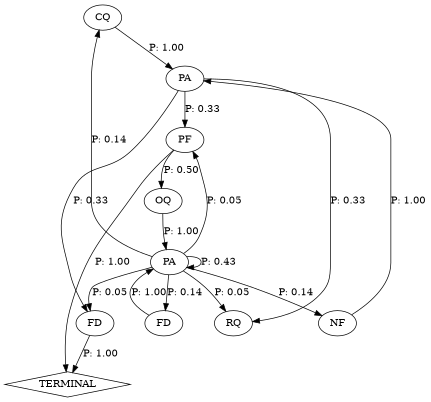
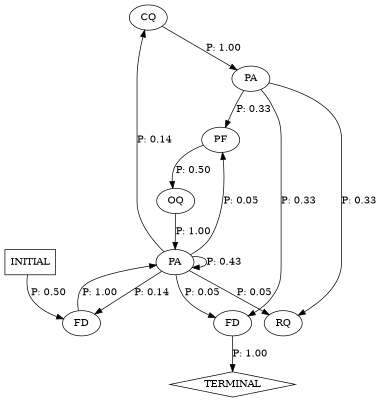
edge "PF" -> "TERMINAL": removed, label "P: 1.00"
node "INITIAL": added
node "NF": removed
